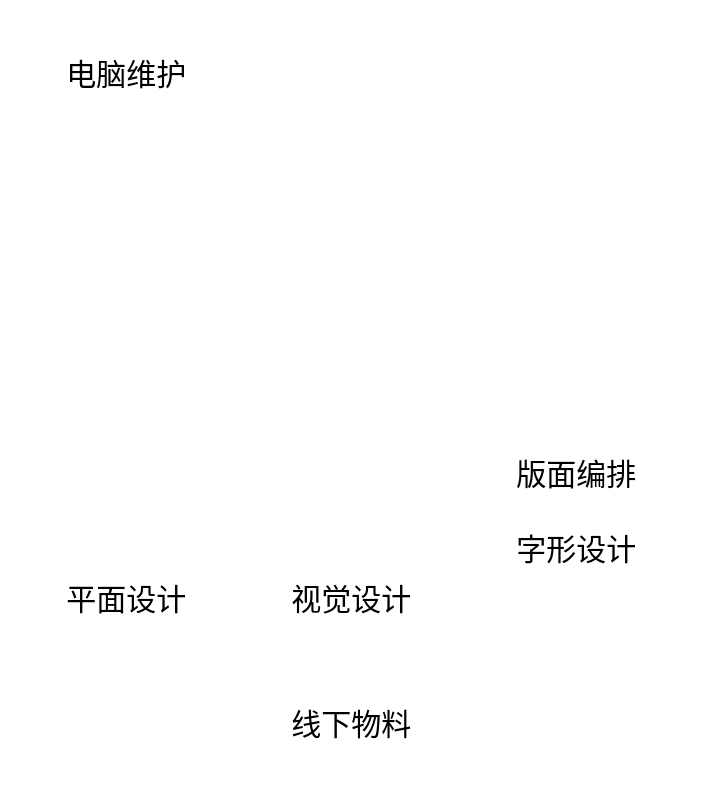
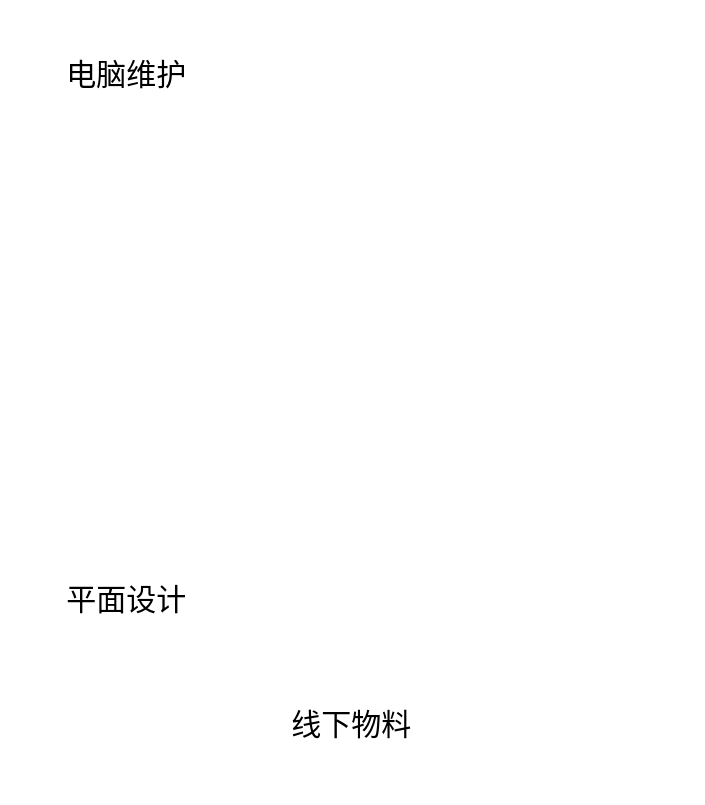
node "版面编排": removed
node "字形设计": removed
node "视觉设计": removed
